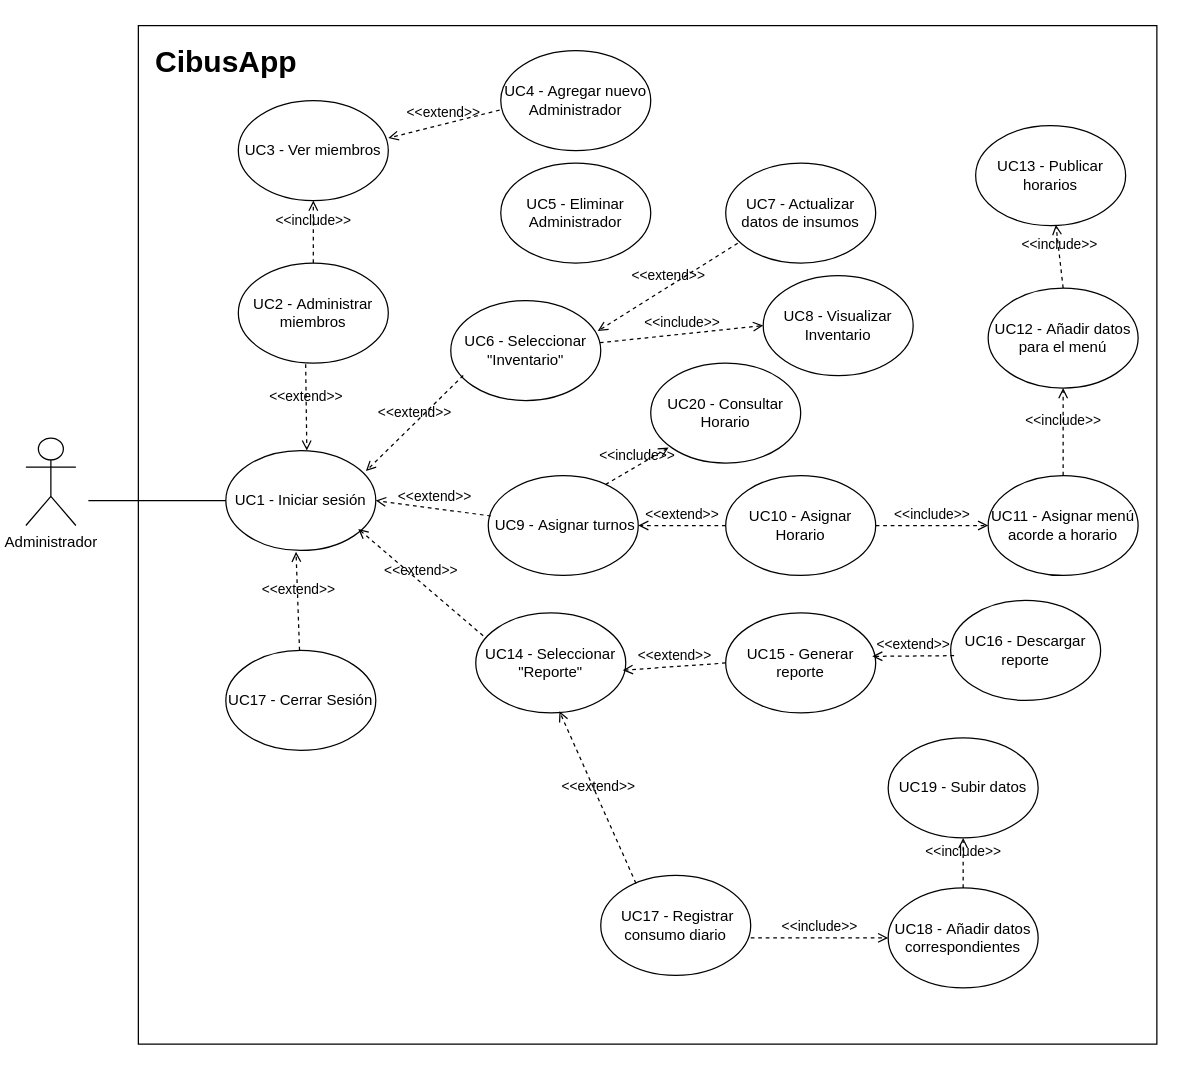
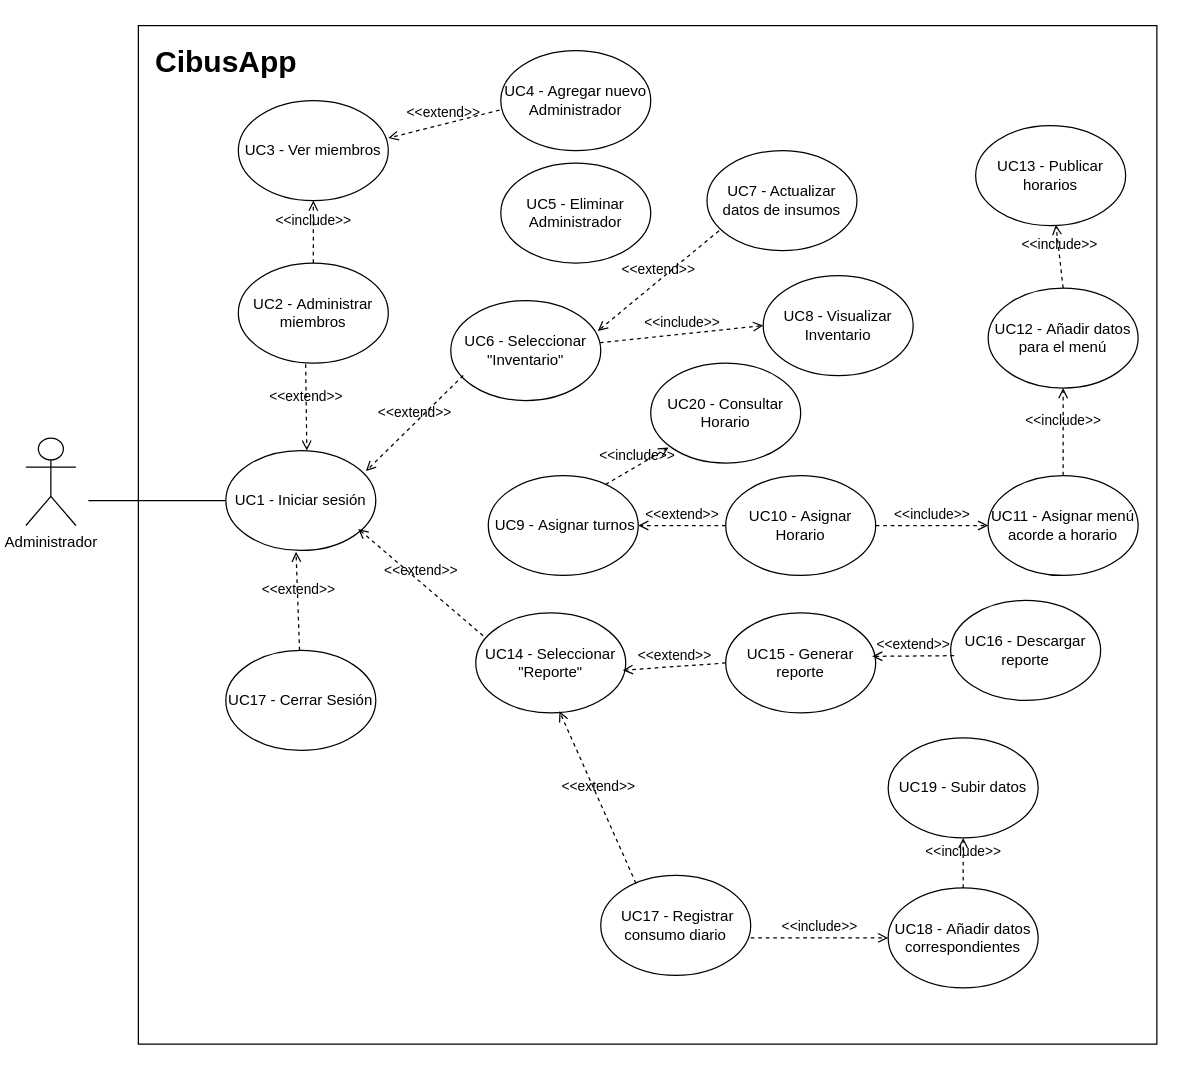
node "UC7 - Actualizar datos de insumos": moved (801, 213) -> (782, 201)
edge "UC9 - Asignar turnos" -> "UC1 - Iniciar sesión": removed, label "<<extend>>"
